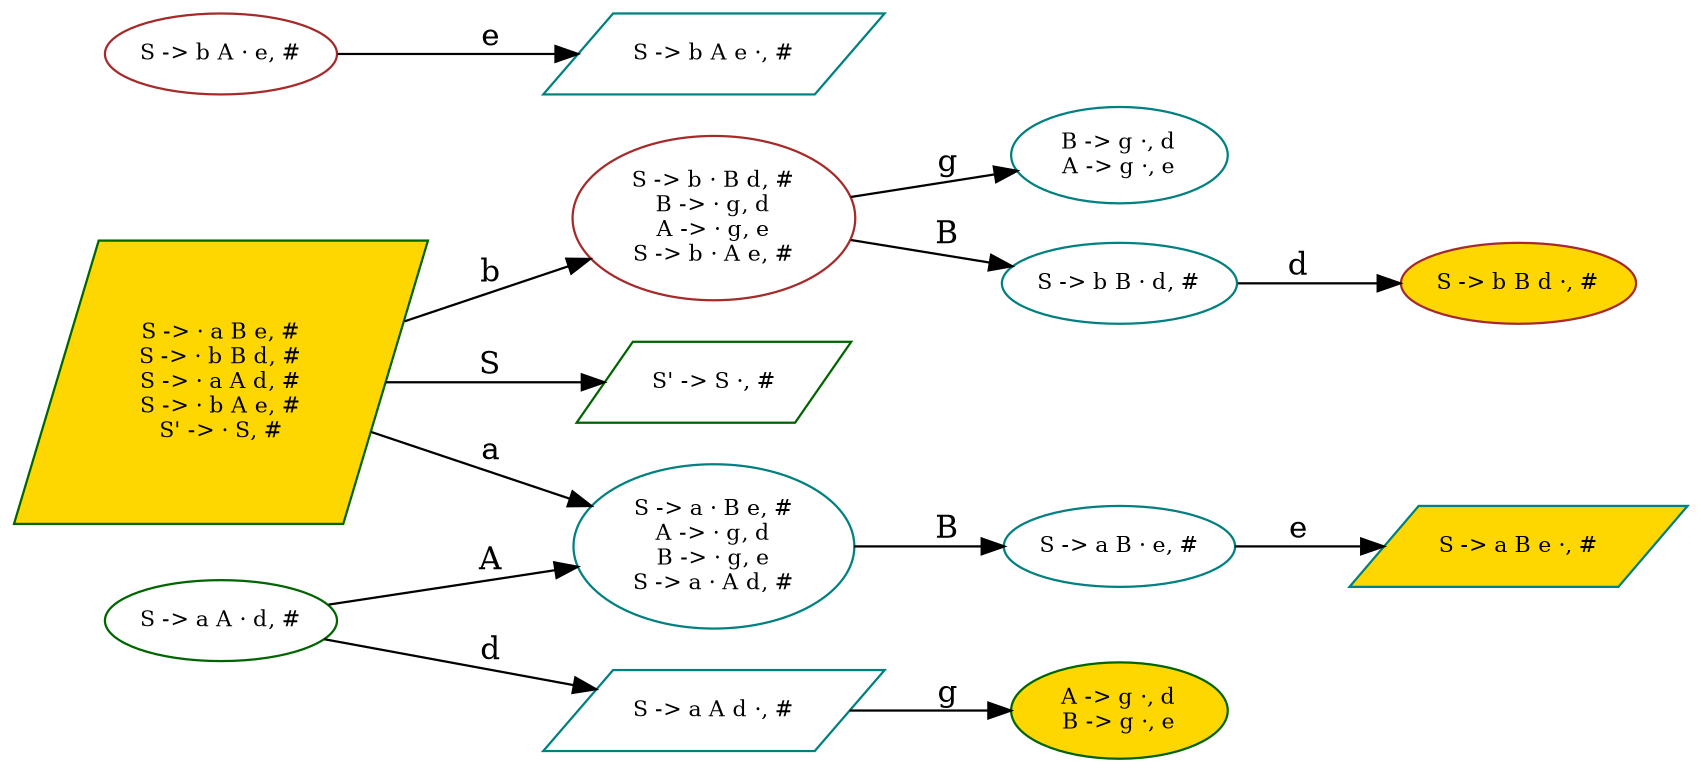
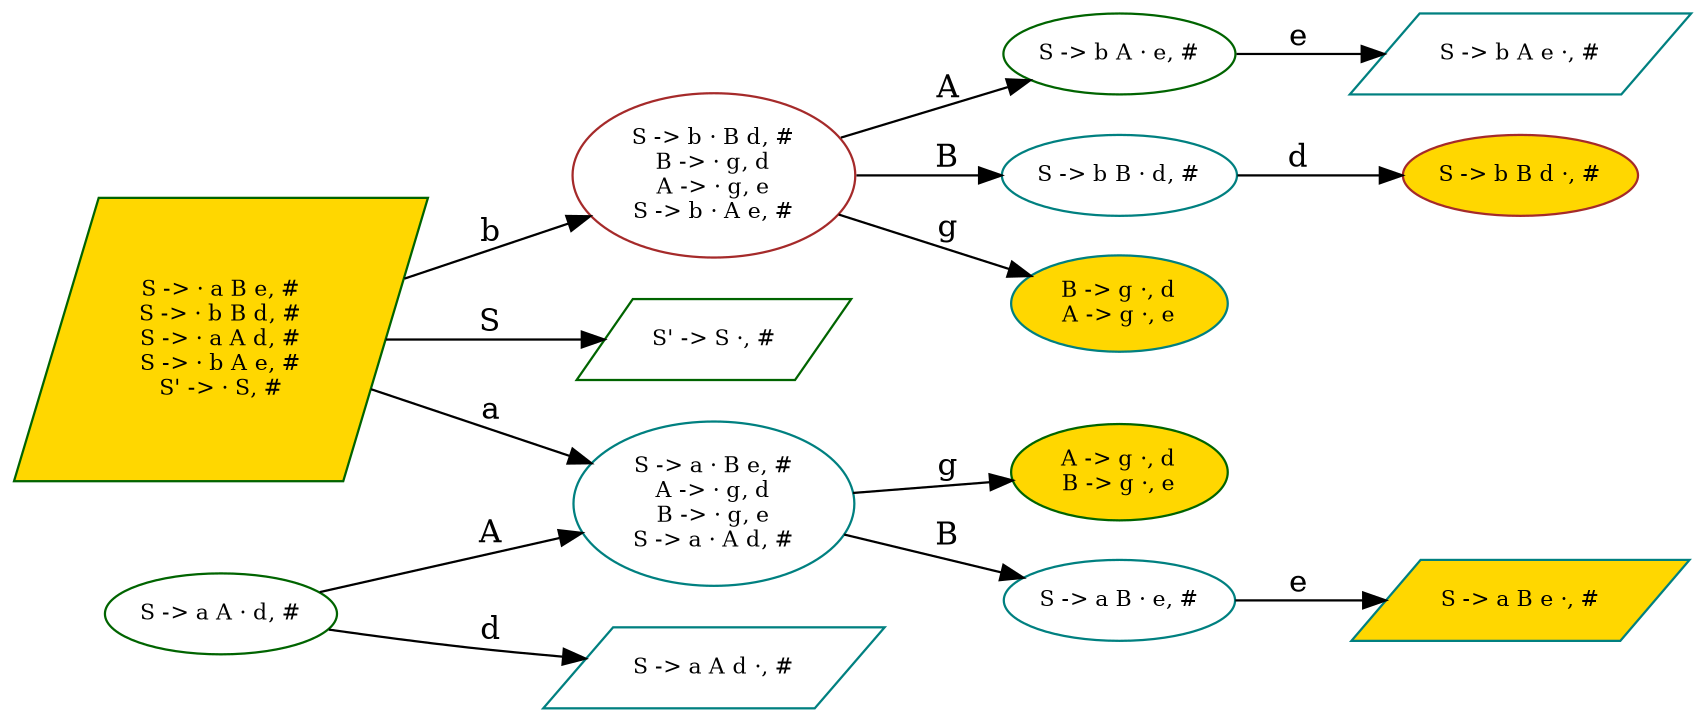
node "S -> b A · e, #": color brown -> darkgreen
edge "S -> b · B d, # B -> · g, d A -> · g, e S -> b · A e, #" -> "S -> b A · e, #": added, label "A"
node "B -> g ·, d A -> g ·, e": fillcolor white -> gold
edge "S -> a A d ·, #" -> "A -> g ·, d B -> g ·, e": now "S -> a · B e, # A -> · g, d B -> · g, e S -> a · A d, #" -> "A -> g ·, d B -> g ·, e"
